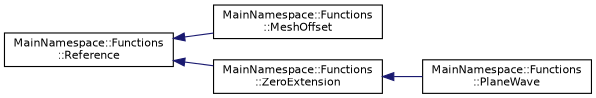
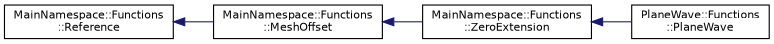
edge "MainNamespace::Functions ::ZeroExtension" -> "MainNamespace::Functions ::Reference": now "MainNamespace::Functions ::ZeroExtension" -> "MainNamespace::Functions ::MeshOffset"
node "MainNamespace::Functions ::PlaneWave": label "MainNamespace::Functions ::PlaneWave" -> "PlaneWave::Functions ::PlaneWave"
